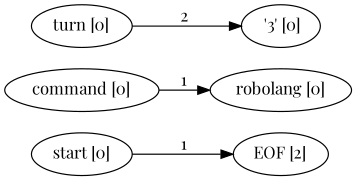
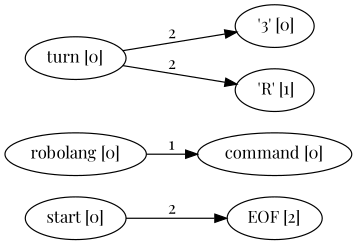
edge "command [0]" -> "robolang [0]": reversed
node "'R' [1]": added
edge "start [0]" -> "EOF [2]": label "1" -> "2"
